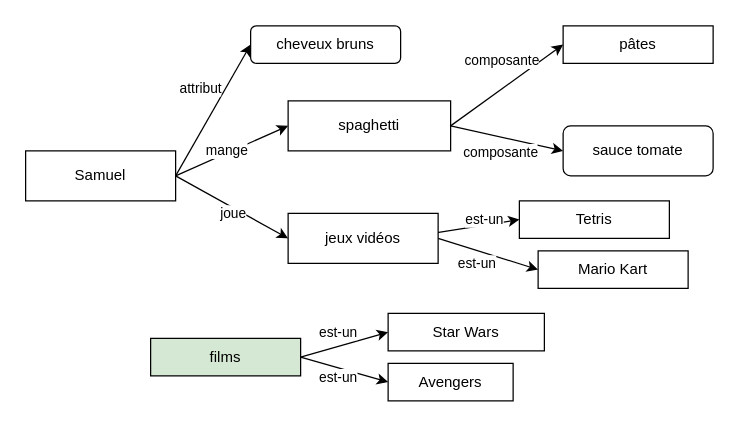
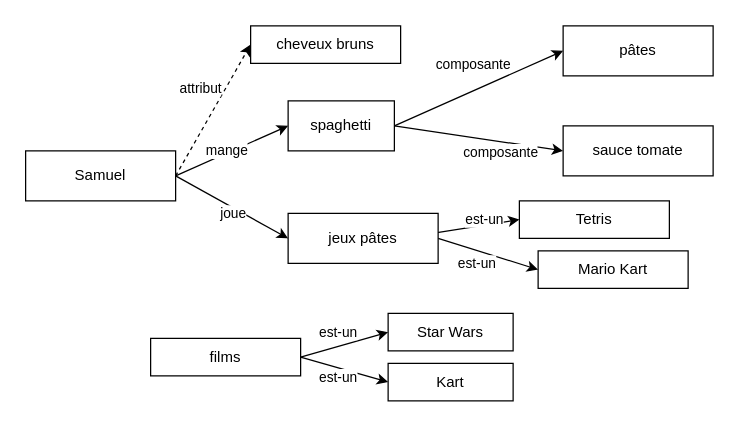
node "cheveux bruns": shape rounded rectangle -> rectangle
node "pâtes": size 150x38 -> 150x50
edge "Samuel" -> "cheveux bruns": style solid -> dashed
node "spaghetti": size 163x50 -> 106x50
node "sauce tomate": shape rounded rectangle -> rectangle
node "jeux vidéos": label "jeux vidéos" -> "jeux pâtes"
node "Star Wars": size 156x38 -> 125x38
node "films": fillcolor #d5e8d4 -> #ffffff
node "Avengers": label "Avengers" -> "Kart"
